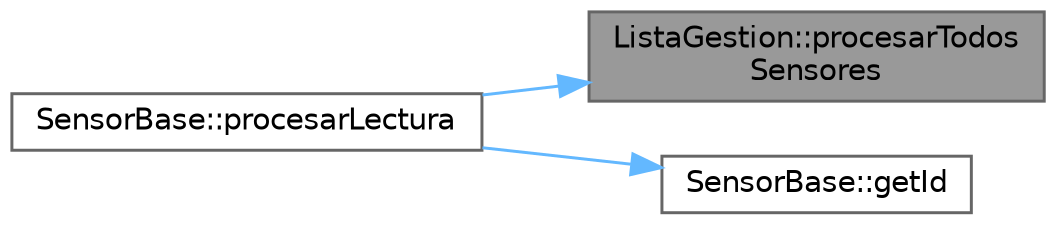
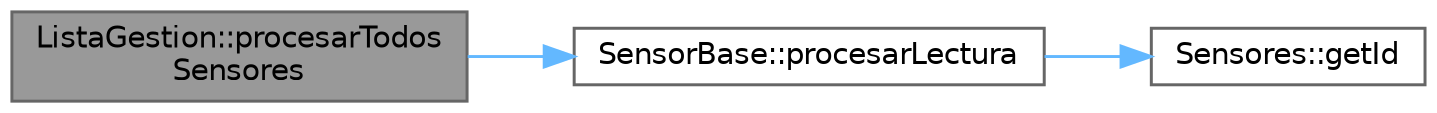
edge "SensorBase::procesarLectura" -> "ListaGestion::procesarTodos Sensores": reversed
node "SensorBase::getId": label "SensorBase::getId" -> "Sensores::getId"
